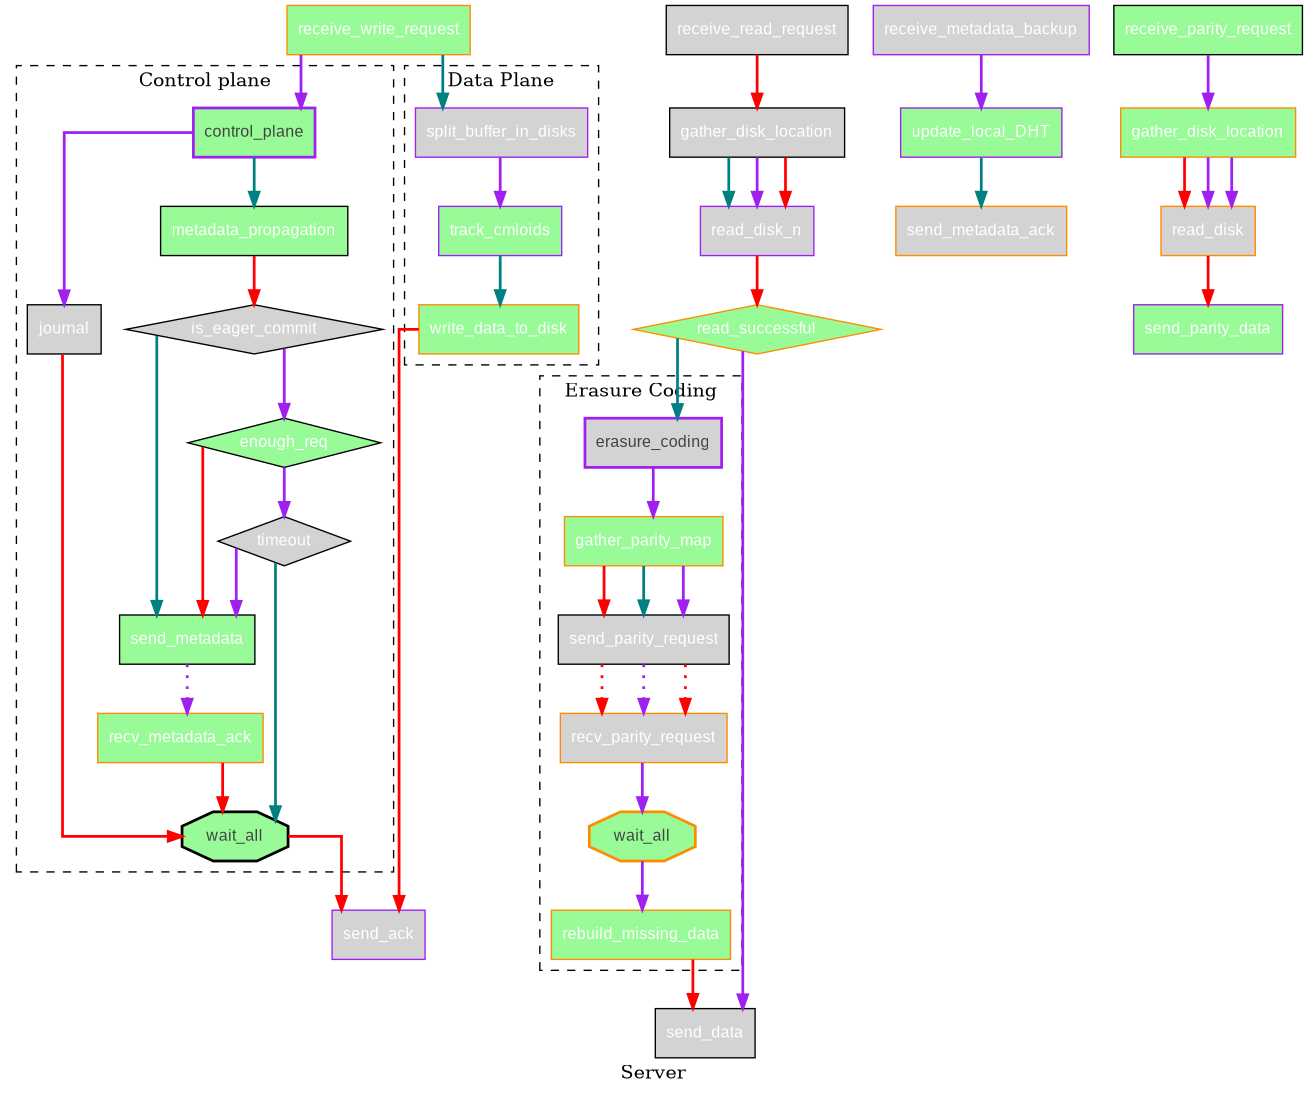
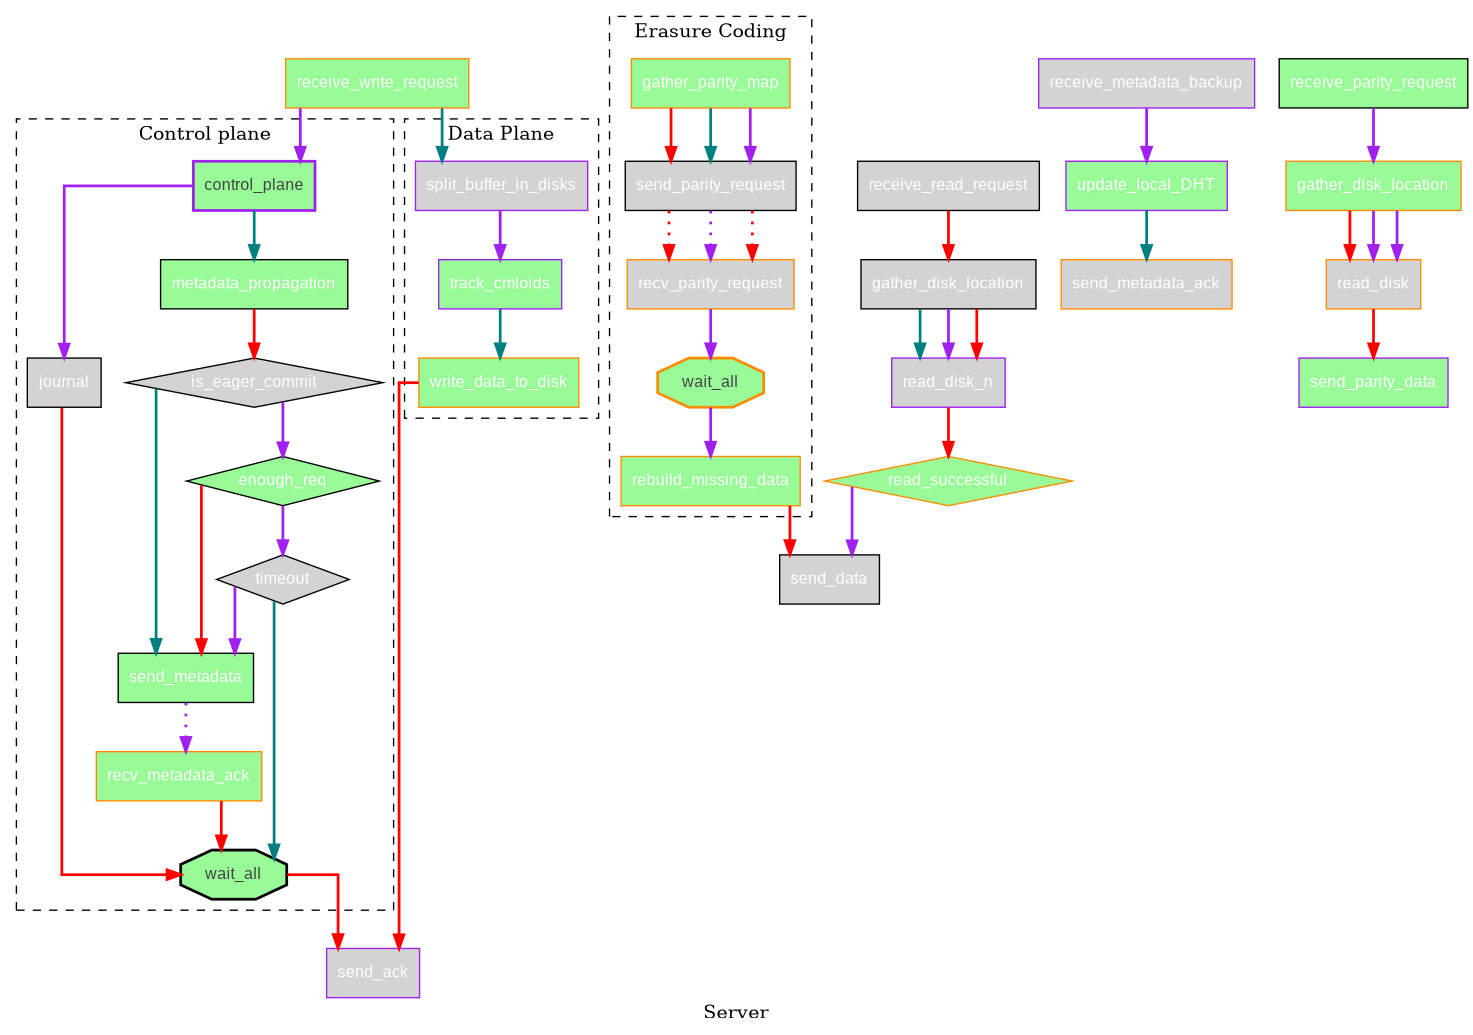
node "erasure_coding": removed
